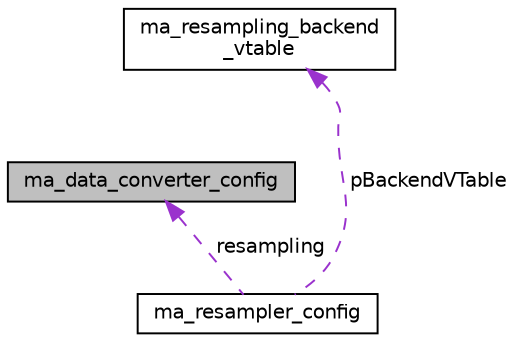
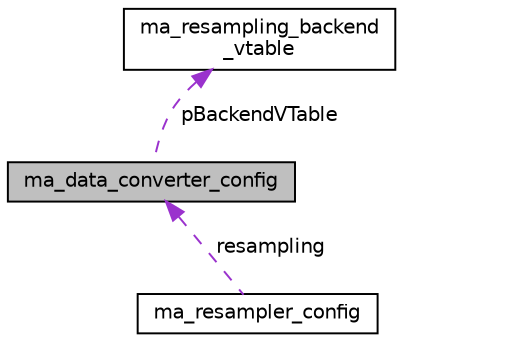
edge "ma_resampler_config" -> "ma_resampling_backend _vtable": now "ma_data_converter_config" -> "ma_resampling_backend _vtable"
